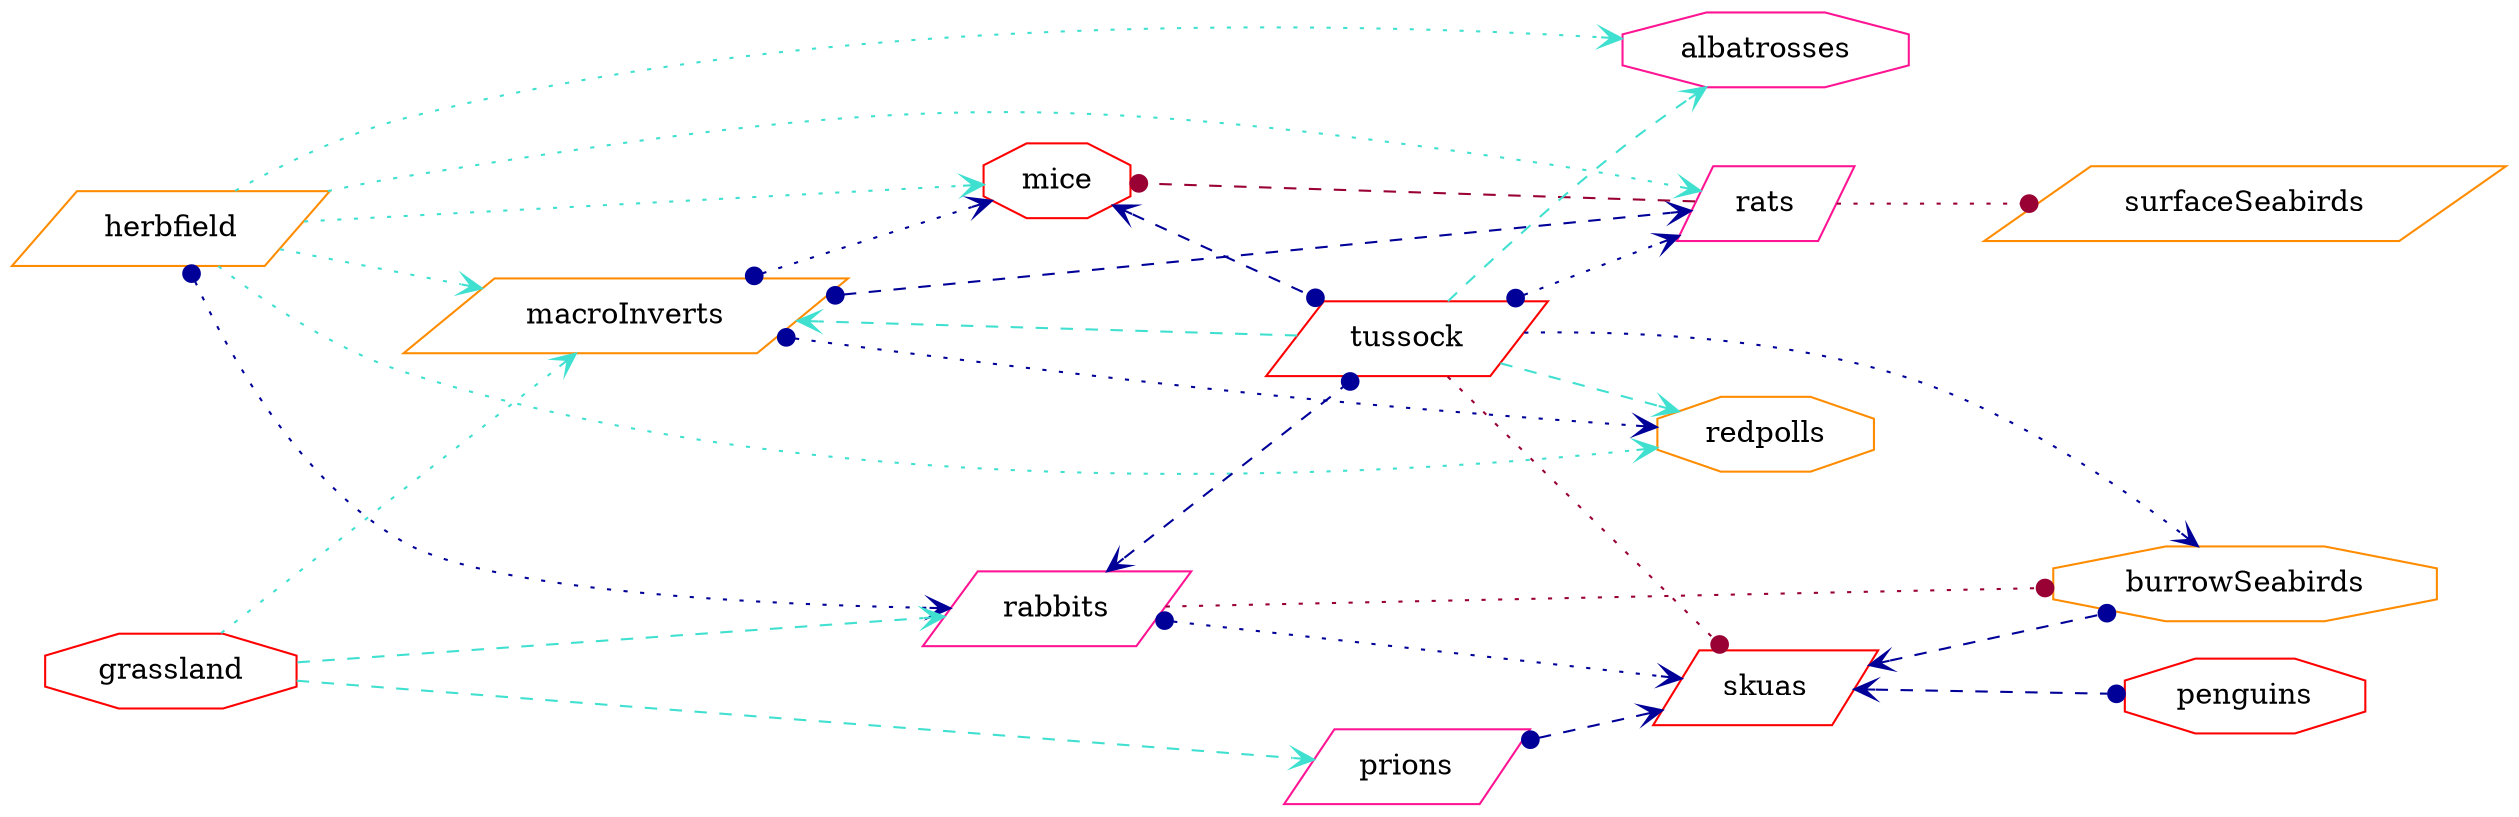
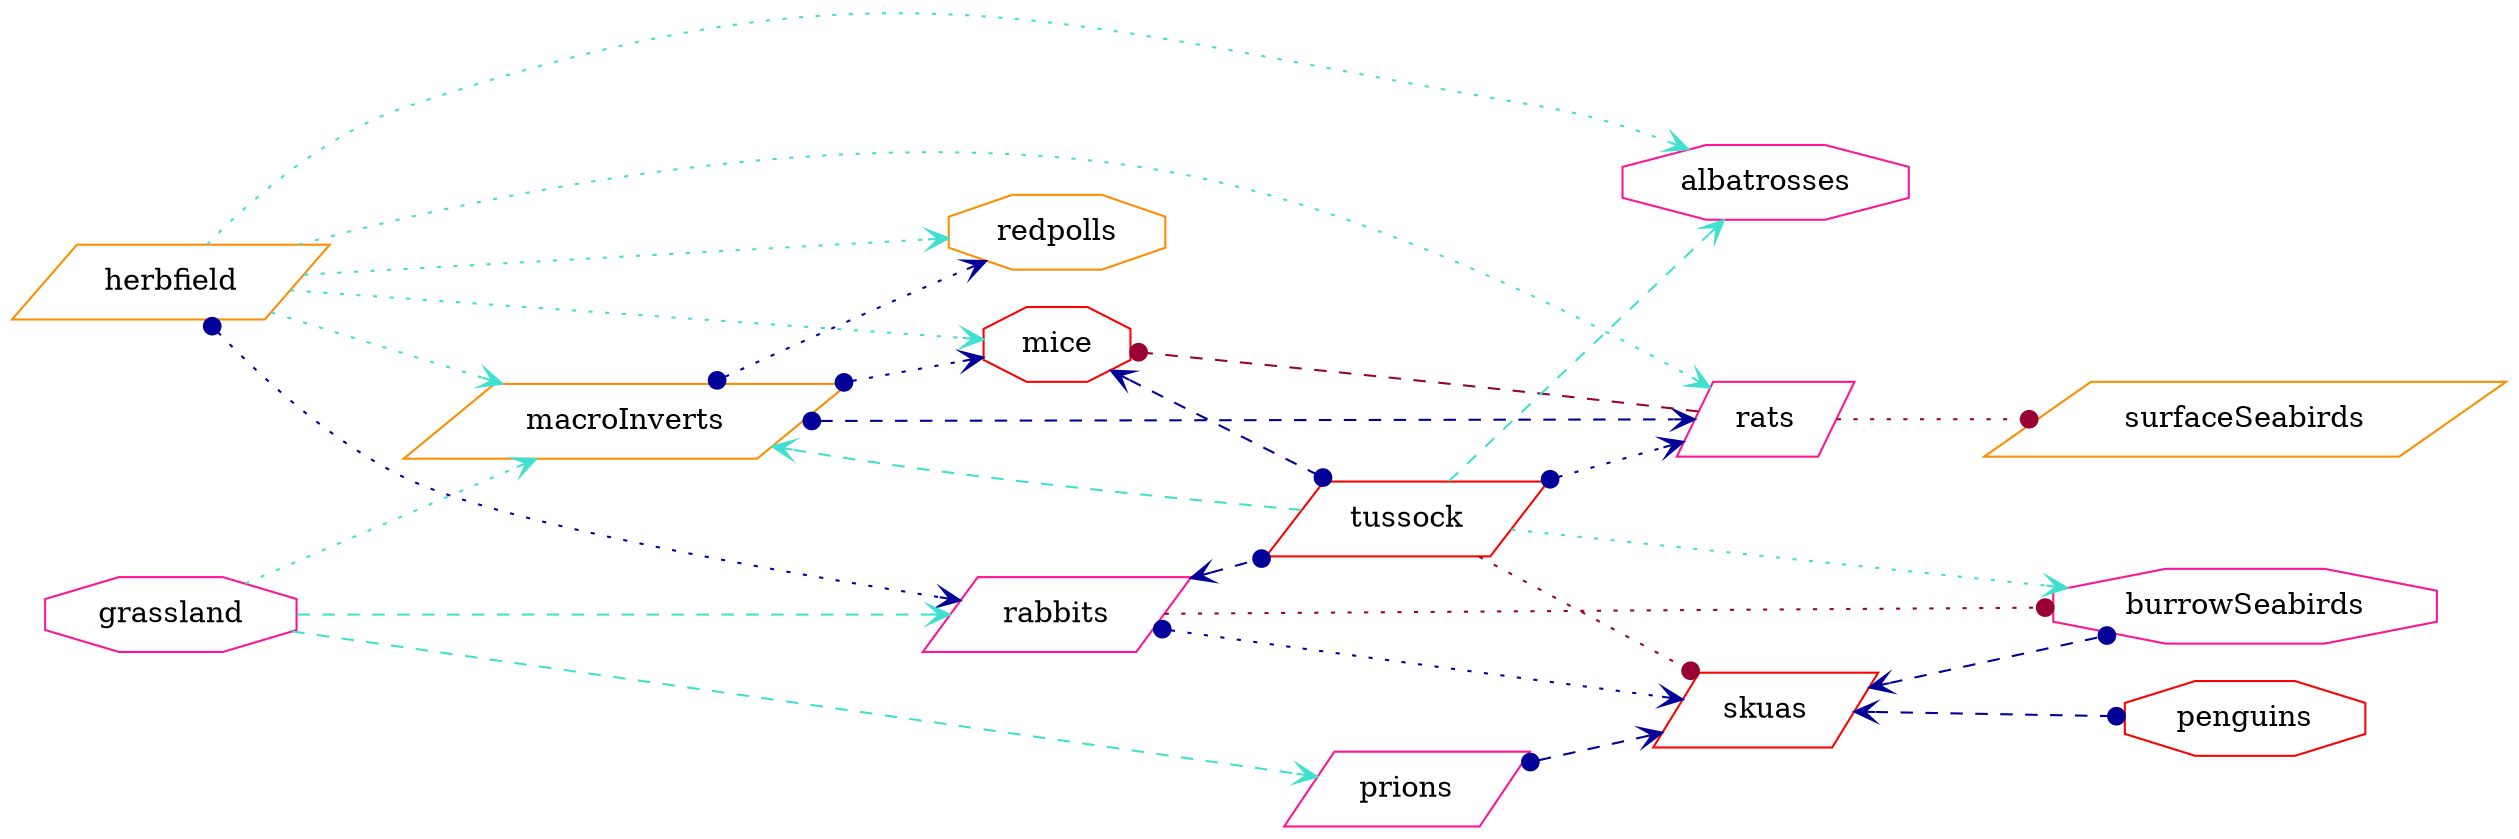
edge "tussock" -- "burrowSeabirds": color #000099 -> #40e0d0
edge "tussock" -- "redpolls": removed
node "burrowSeabirds": color darkorange -> deeppink
node "grassland": color red -> deeppink
